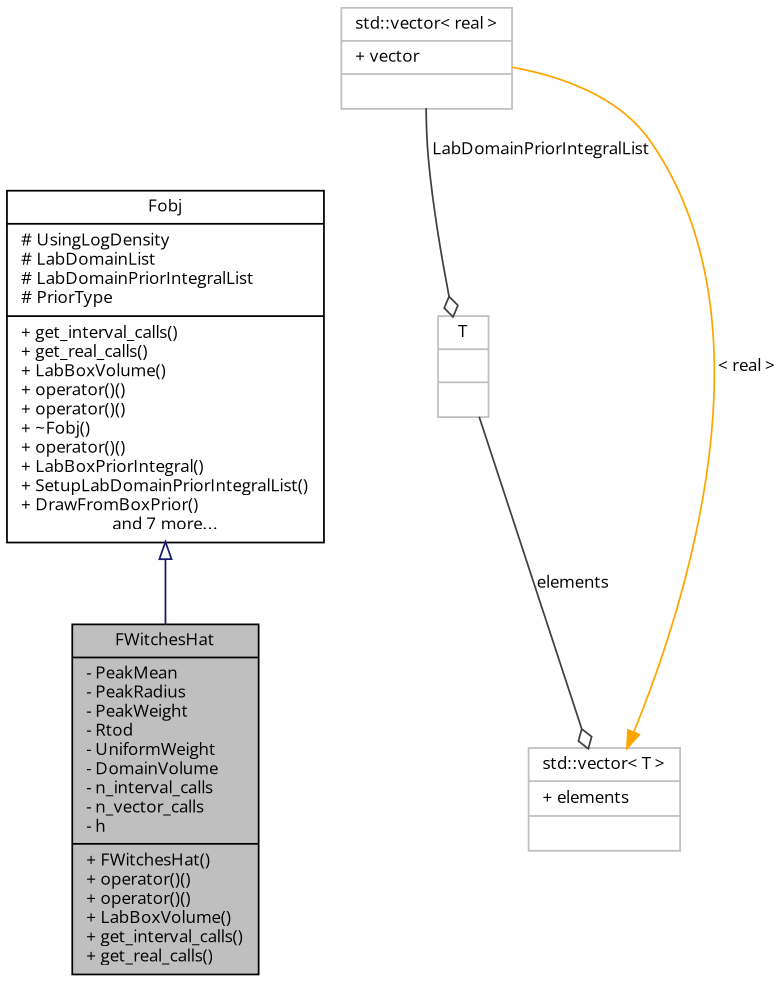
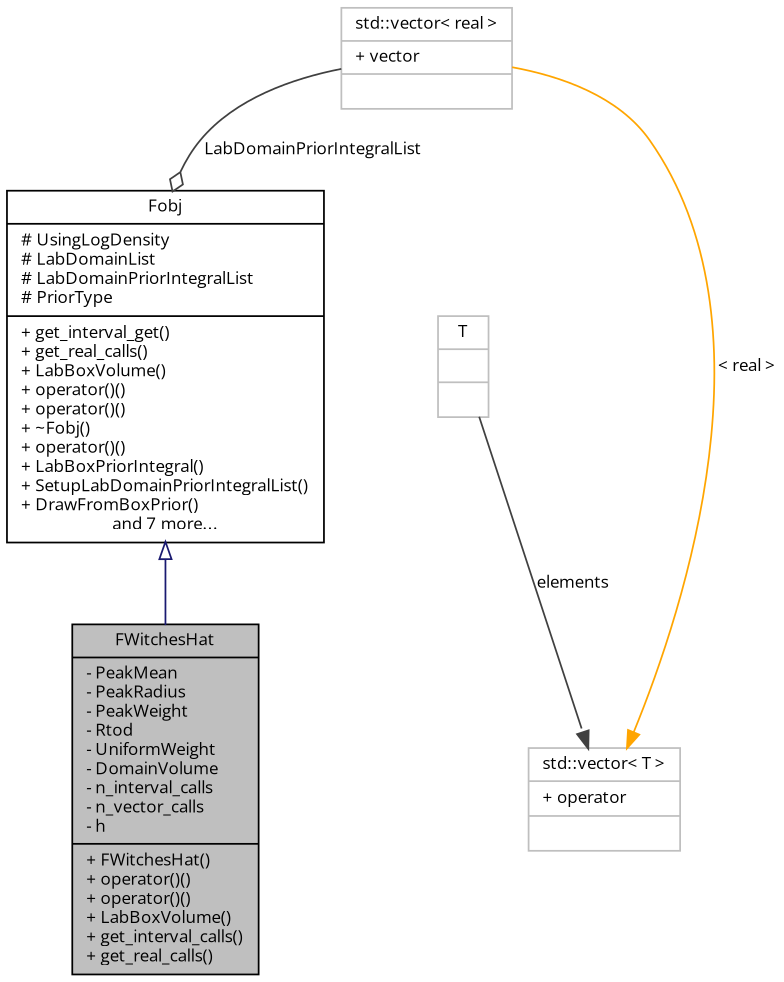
edge "std::vector< real >" -> "T": now "std::vector< real >" -> "Fobj"
node "Fobj": text "+ get_interval_calls()" -> "+ get_interval_get()"
edge "T" -> "std::vector< T >": arrowhead odiamond -> normal
node "std::vector< T >": text "+ elements" -> "+ operator"
